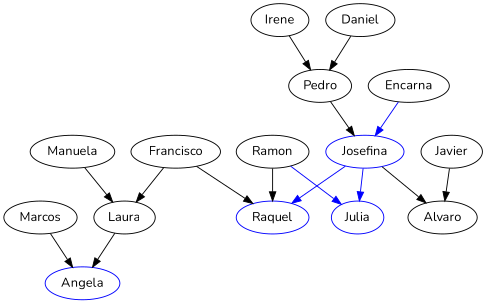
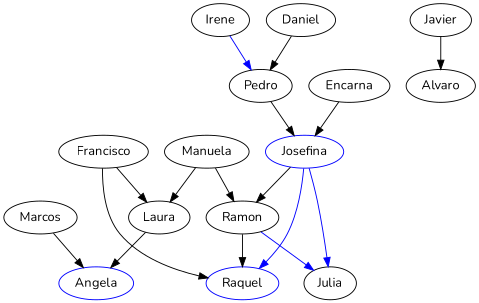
edge "Irene" -> "Pedro": color black -> blue
edge "Encarna" -> "Josefina": color blue -> black
edge "Manuela" -> "Ramon": added
edge "Josefina" -> "Alvaro": now "Josefina" -> "Ramon"
node "Julia": color blue -> black
